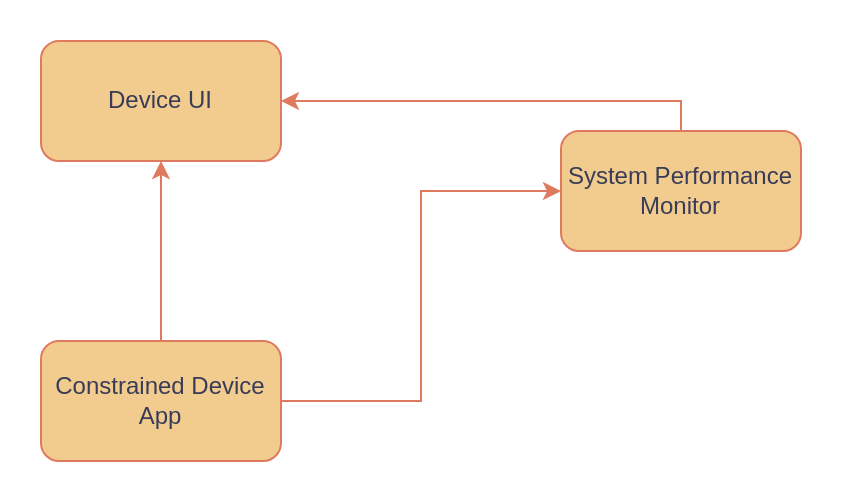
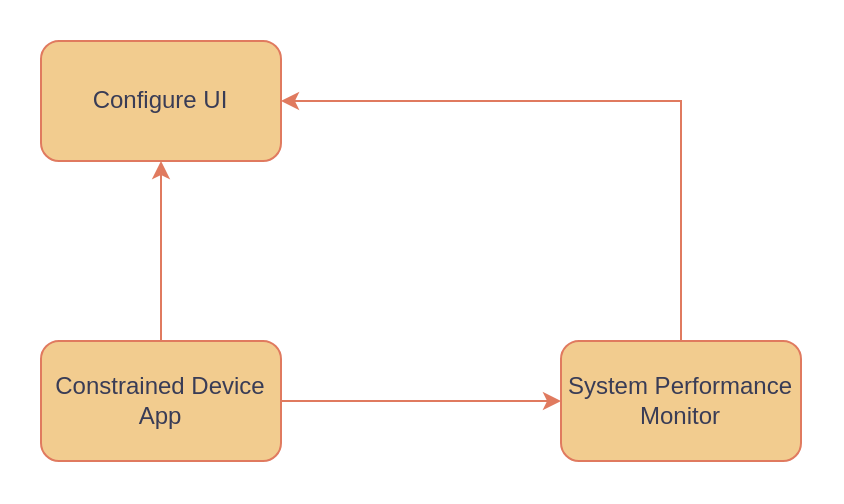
node "Device UI": label "Device UI" -> "Configure UI"
node "System Performance Monitor": moved (681, 191) -> (681, 401)
